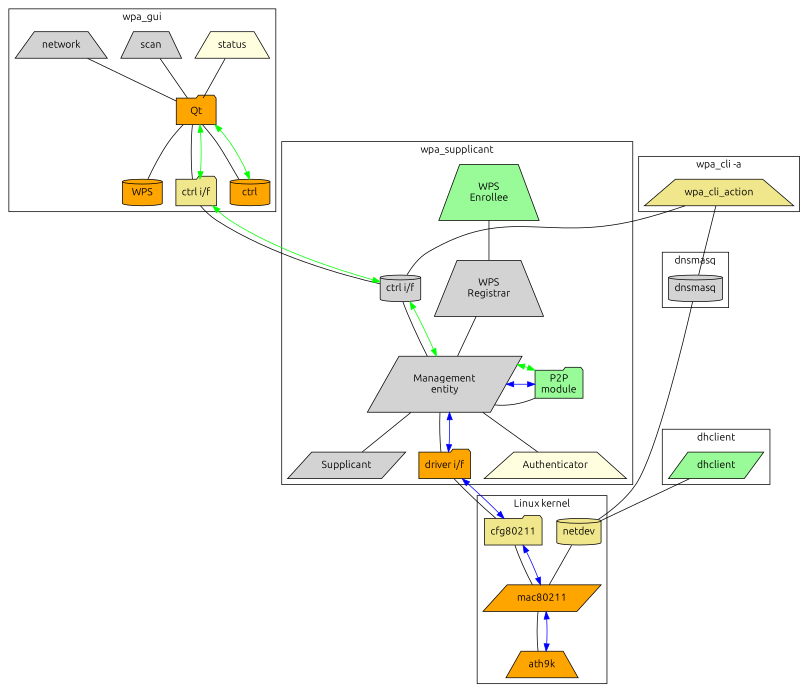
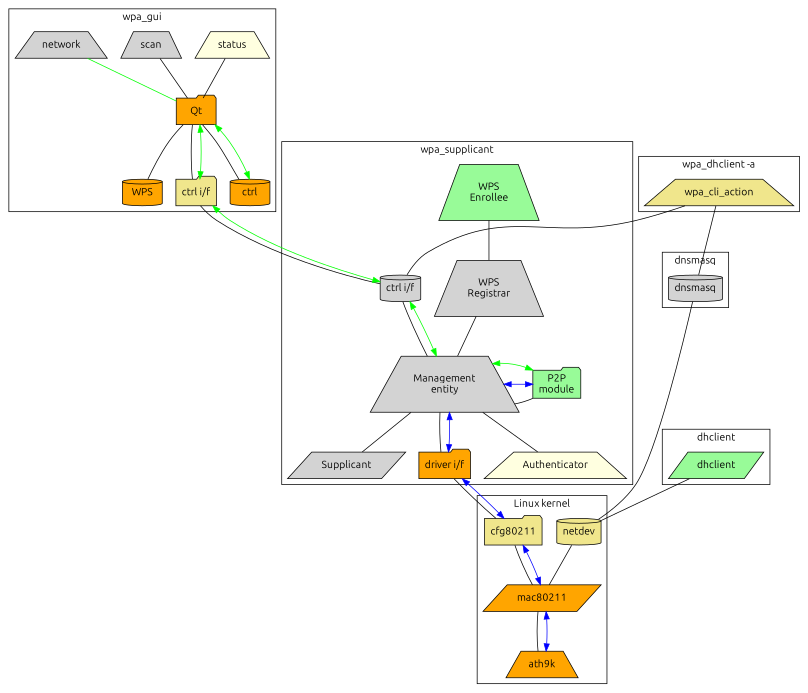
edge "network" -- "Qt": color black -> green
cluster "wpa_cli -a": label "wpa_cli -a" -> "wpa_dhclient -a"
node "Management entity": shape parallelogram -> trapezium
